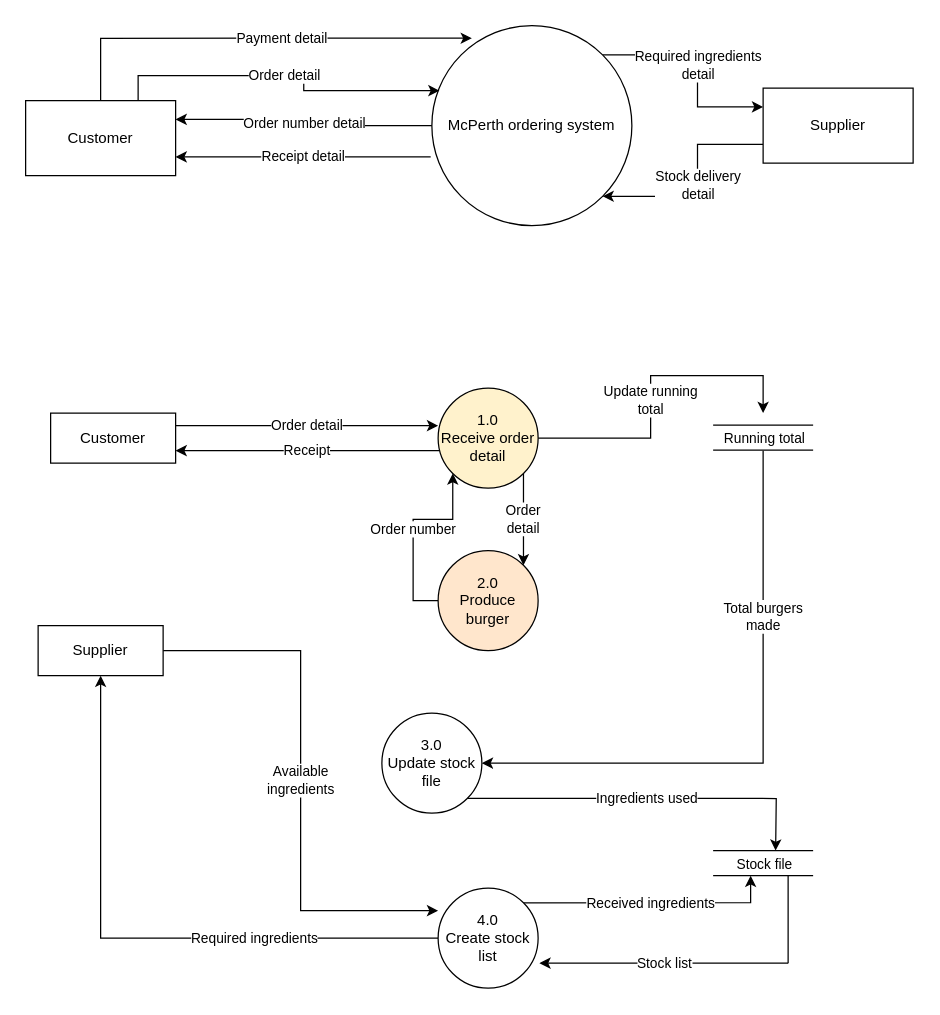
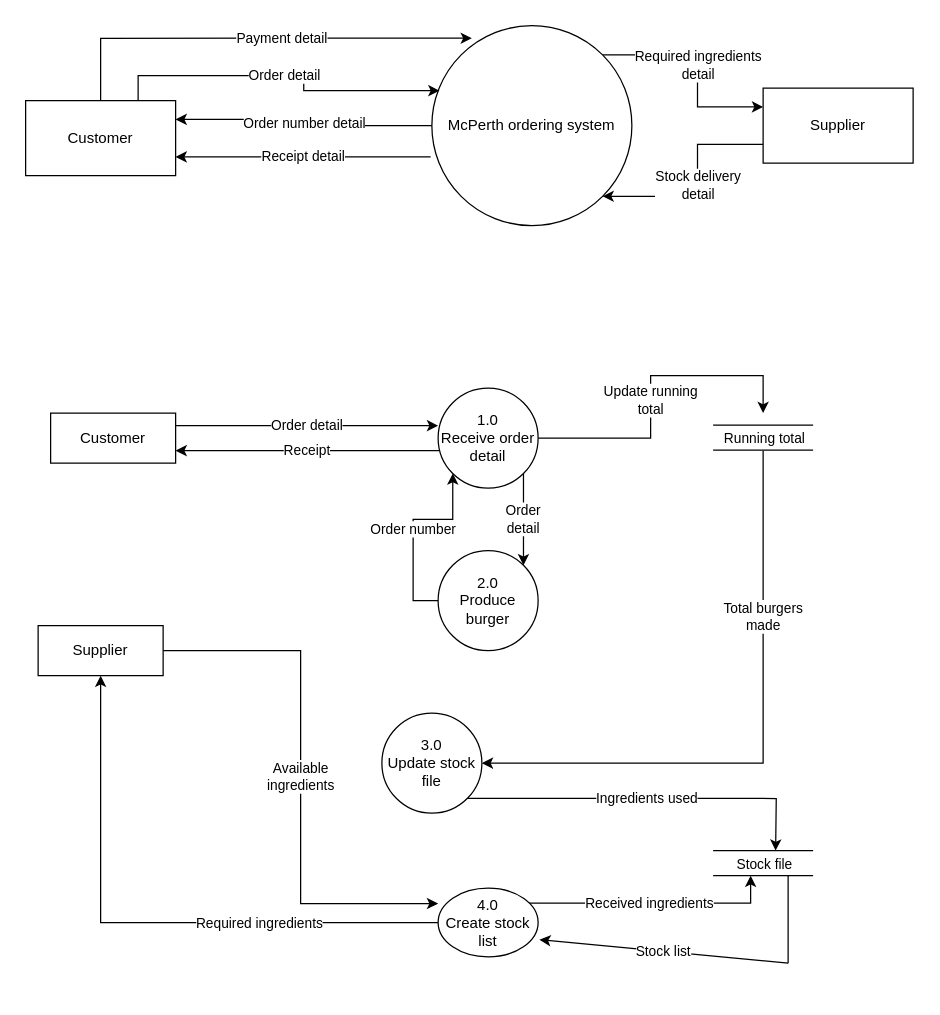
node "1.0 Receive order detail": fillcolor #fff2cc -> #ffffff
node "2.0 Produce burger": fillcolor #ffe6cc -> #ffffff
node "4.0 Create stock list": size 100x100 -> 100x69
